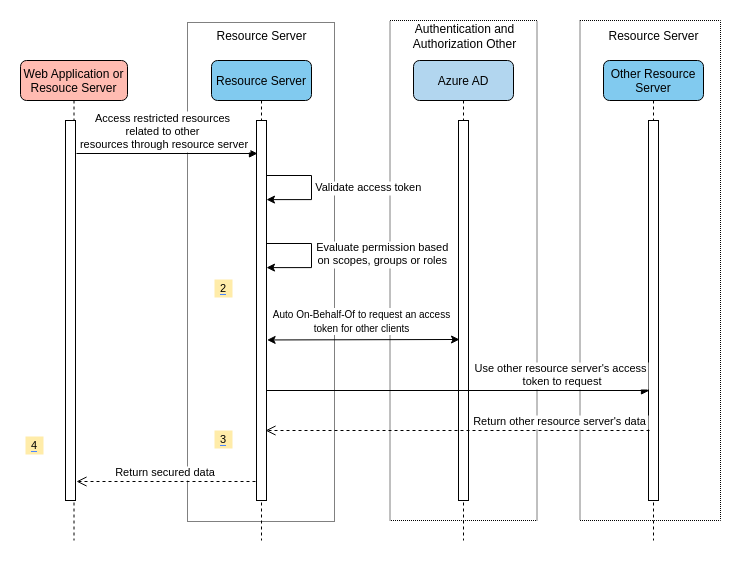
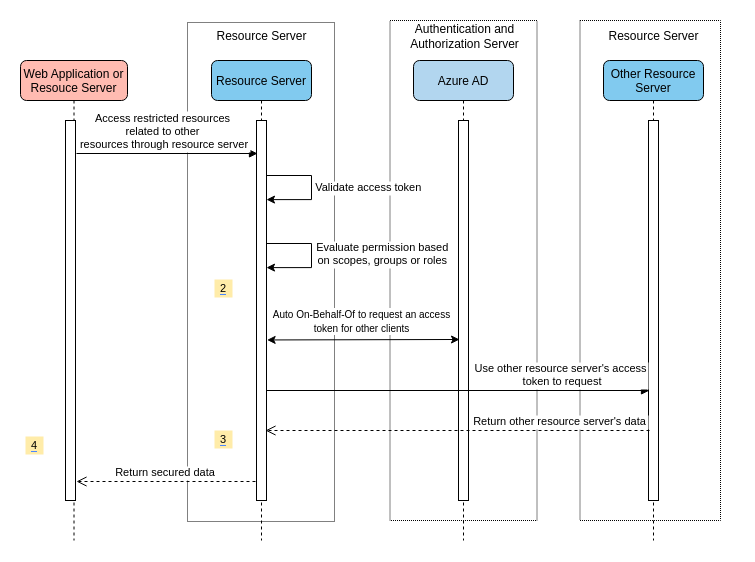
node "Authentication and Authorization Other": label "Authentication and Authorization Other" -> "Authentication and Authorization Server"
